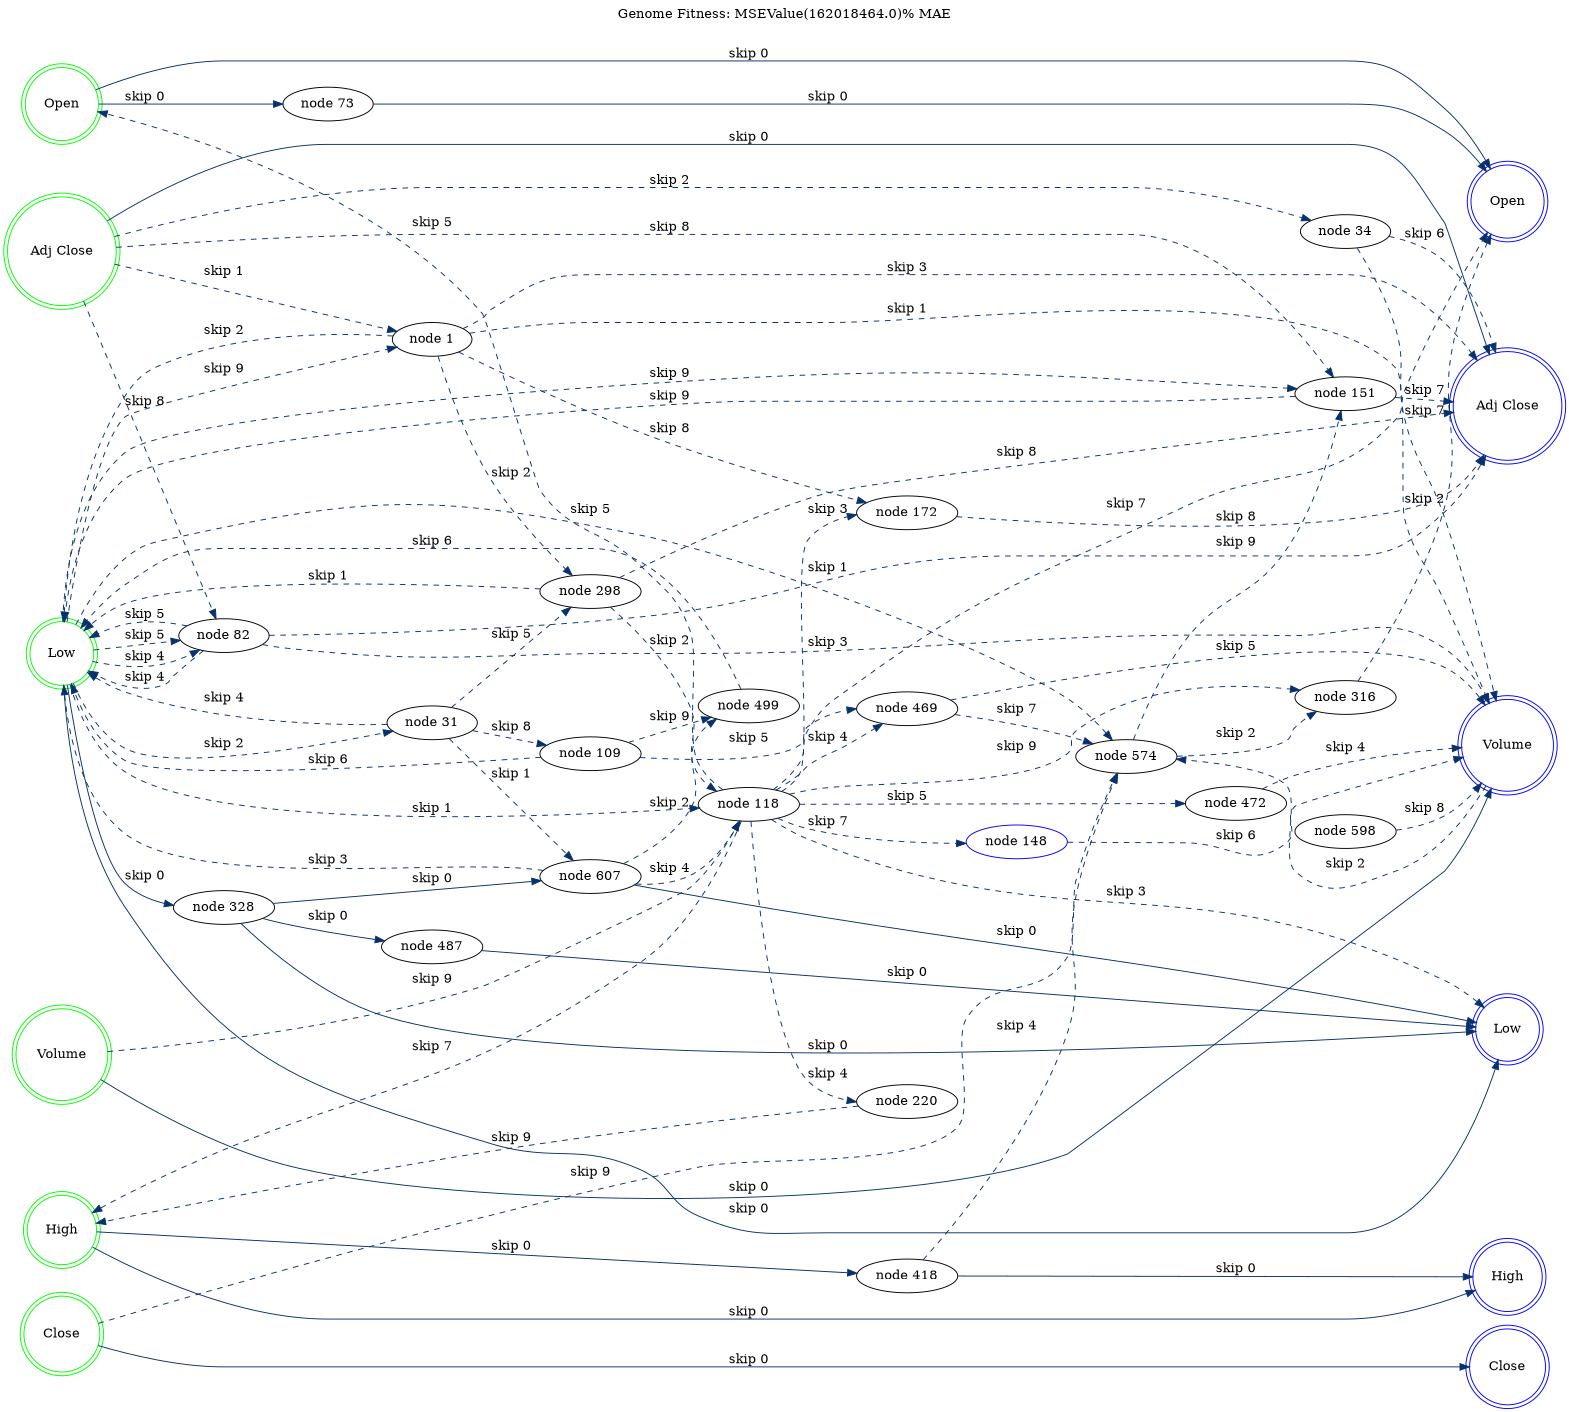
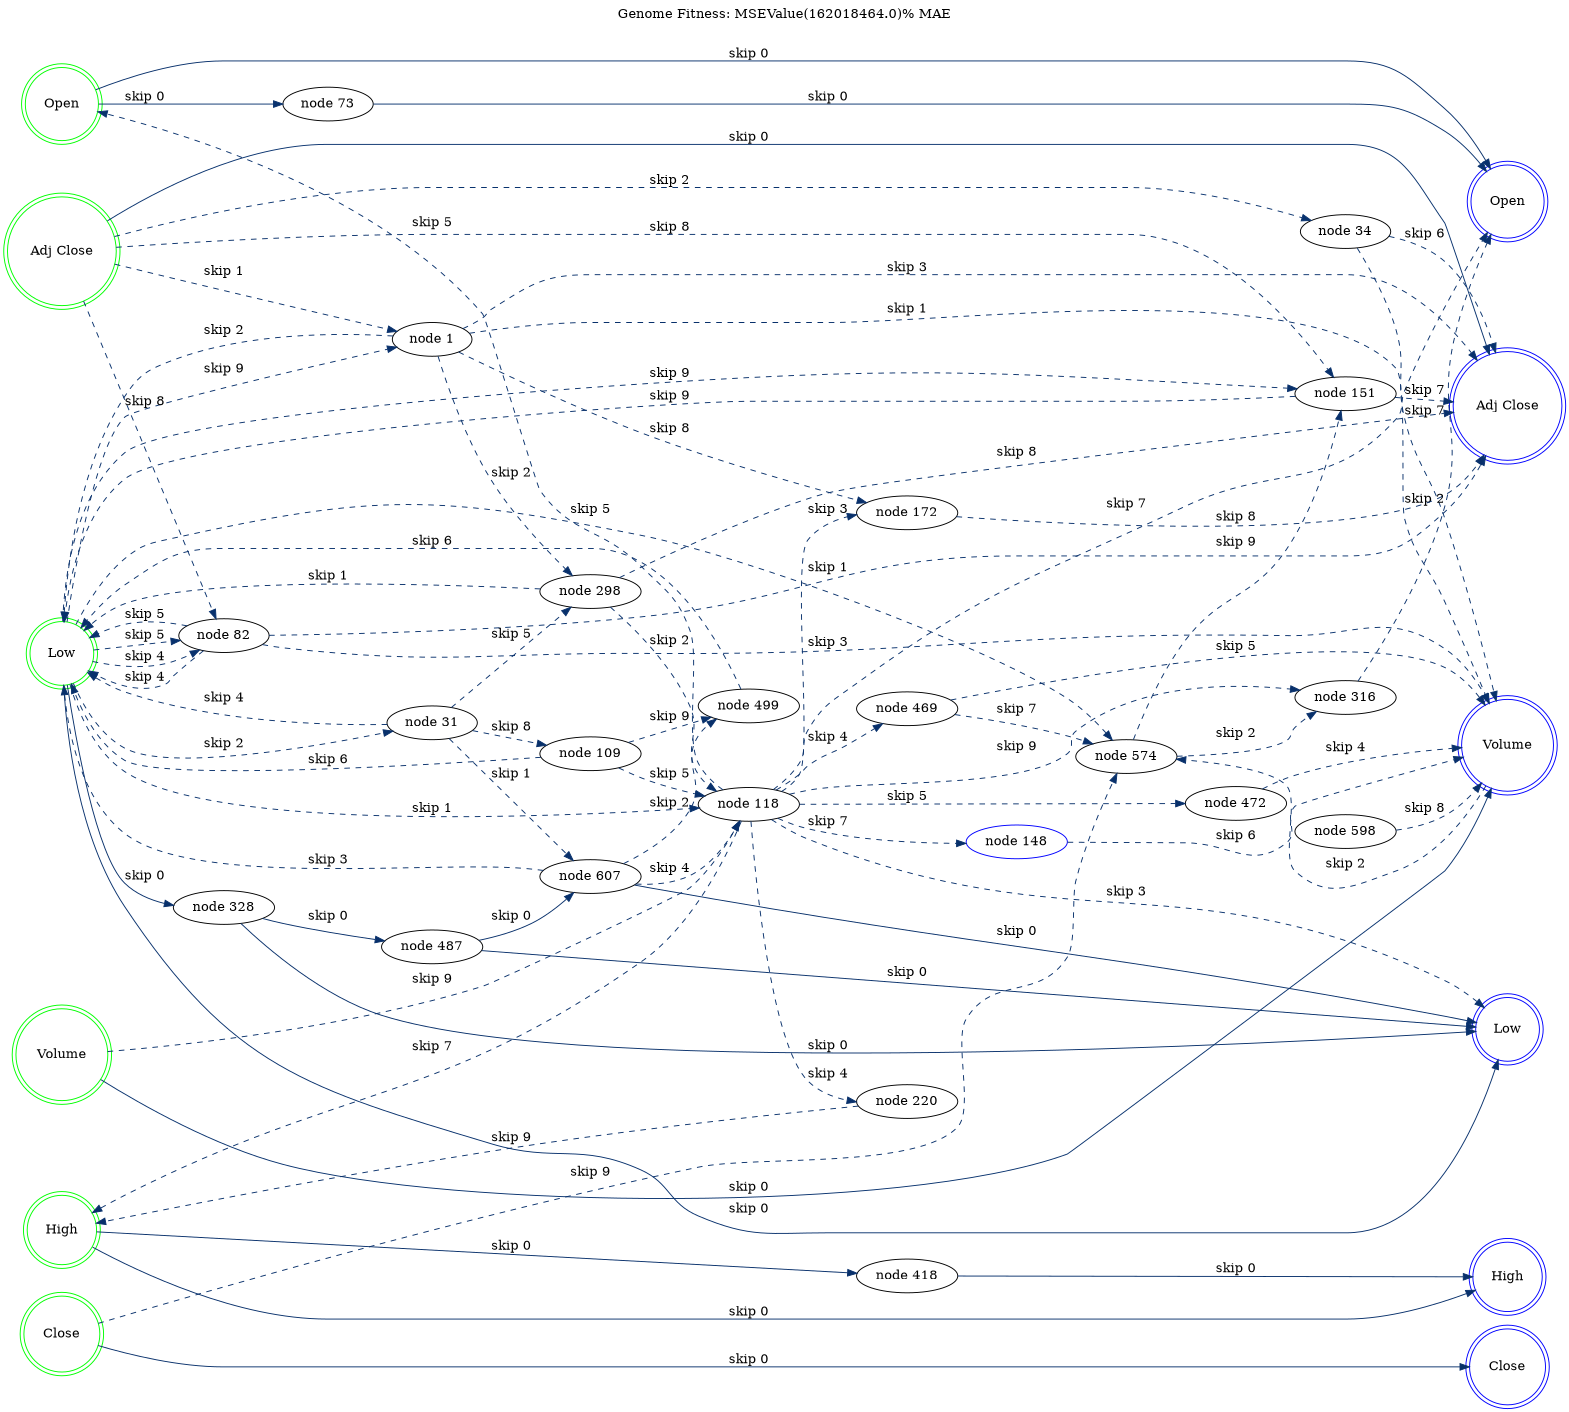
edge "node 109" -> "node 469": now "node 109" -> "node 118"
edge "node 328" -> "node 607": now "node 487" -> "node 607"
edge "node 418" -> "node 574": removed, label "skip 4"
